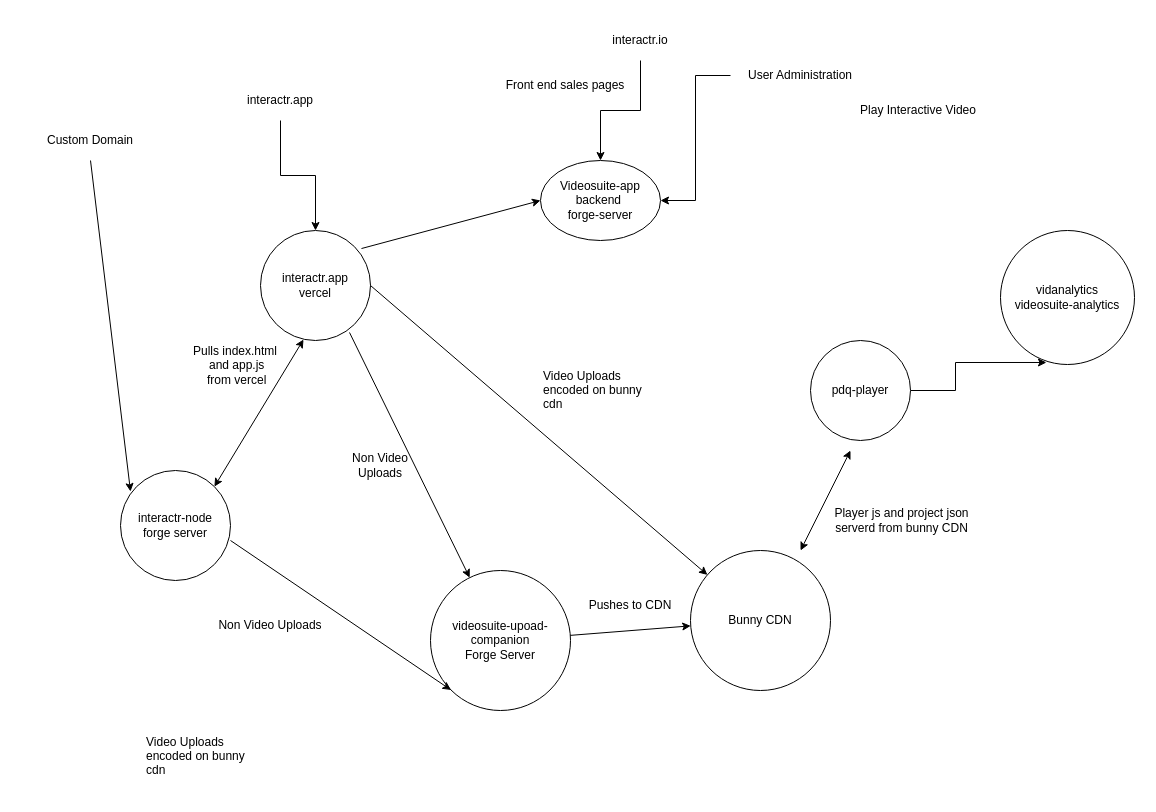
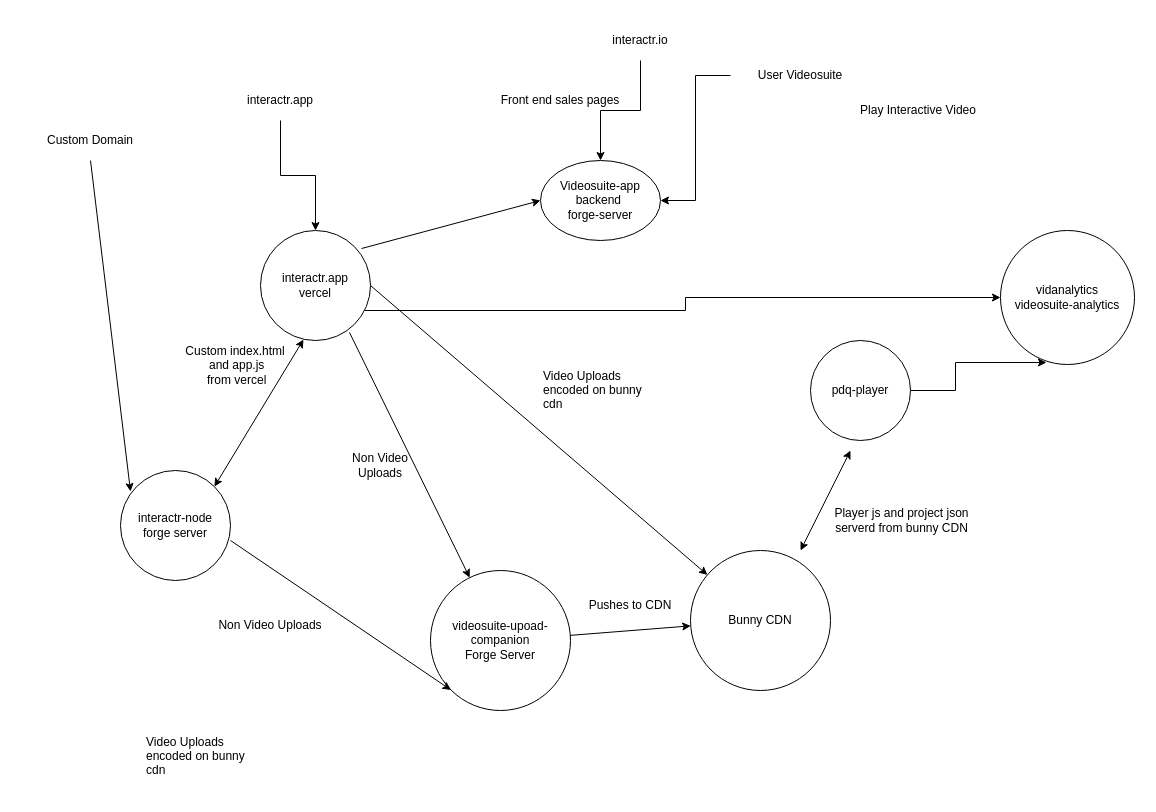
node "User Administration": label "User Administration" -> "User Videosuite"
node "Front end sales pages": moved (566, 86) -> (561, 101)
edge "interactr.app vercel" -> "vidanalytics videosuite-analytics": added
node "Pulls index.html and app.js from vercel": label "Pulls index.html and app.js from vercel" -> "Custom index.html and app.js from vercel"
